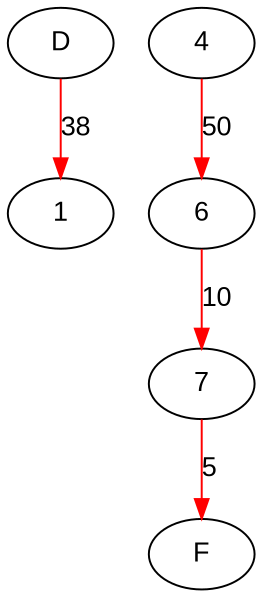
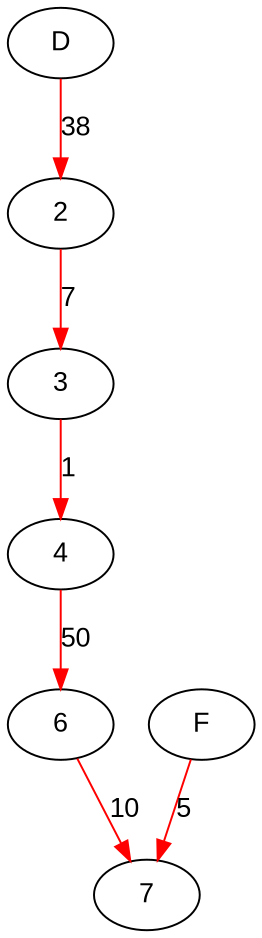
node "1": label "1" -> "2"
node "3": added
edge "7" -> "F": reversed
